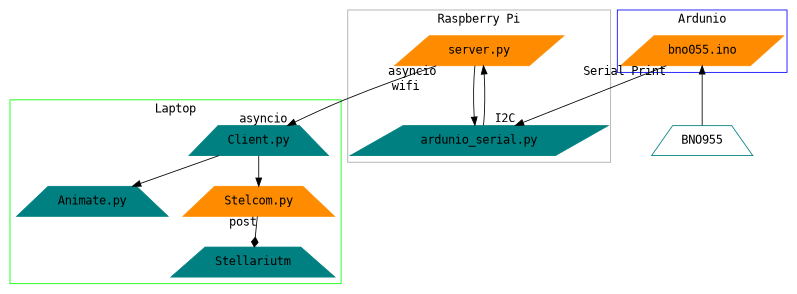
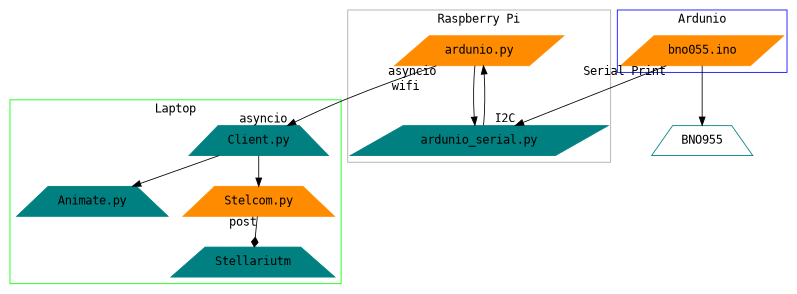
node "server.py": label "server.py" -> "ardunio.py"
edge "BNO955" -> "bno055.ino": reversed
